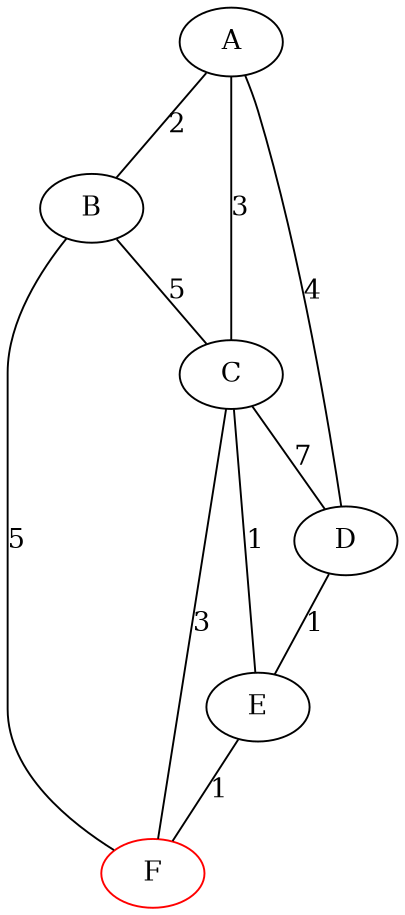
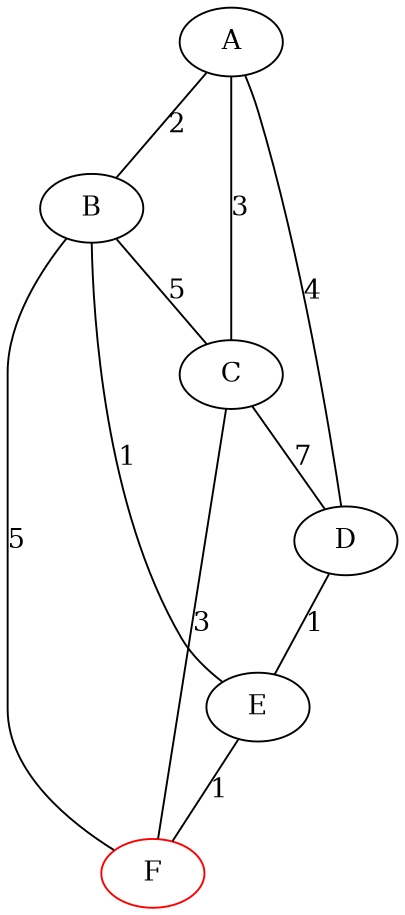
edge "C" -- "E": now "B" -- "E"
